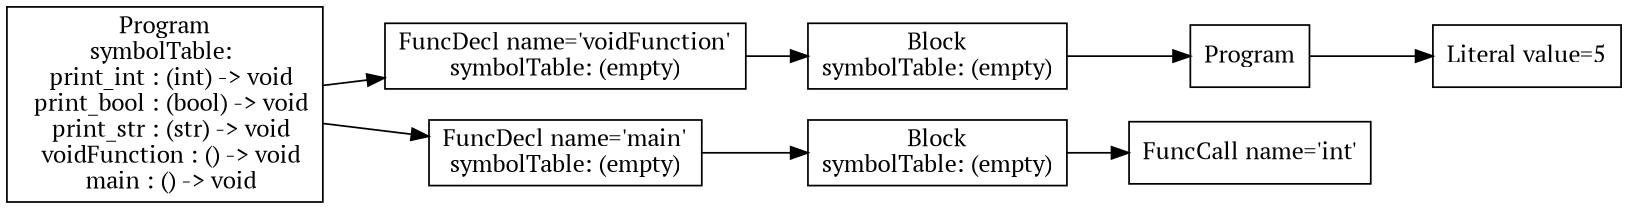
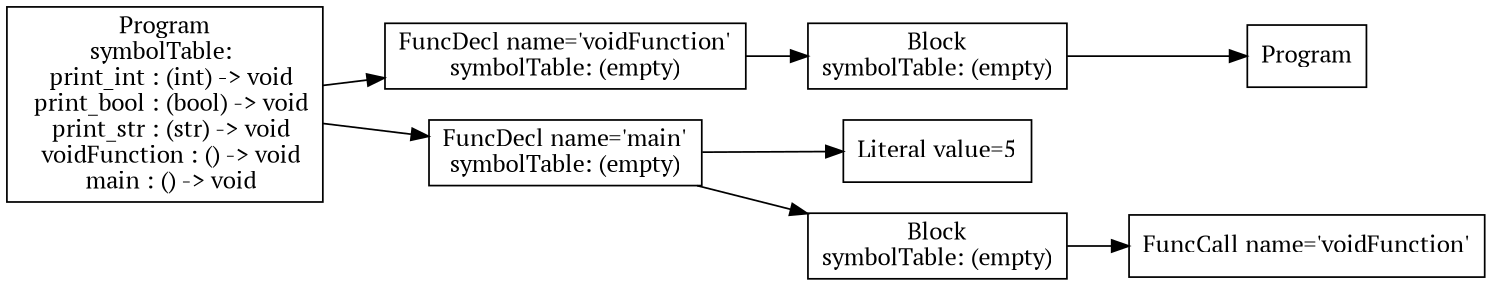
edge "Program" -> "Literal value=5": now "FuncDecl name='main' symbolTable: (empty)" -> "Literal value=5"
node "FuncCall name='int'": label "FuncCall name='int'" -> "FuncCall name='voidFunction'"
